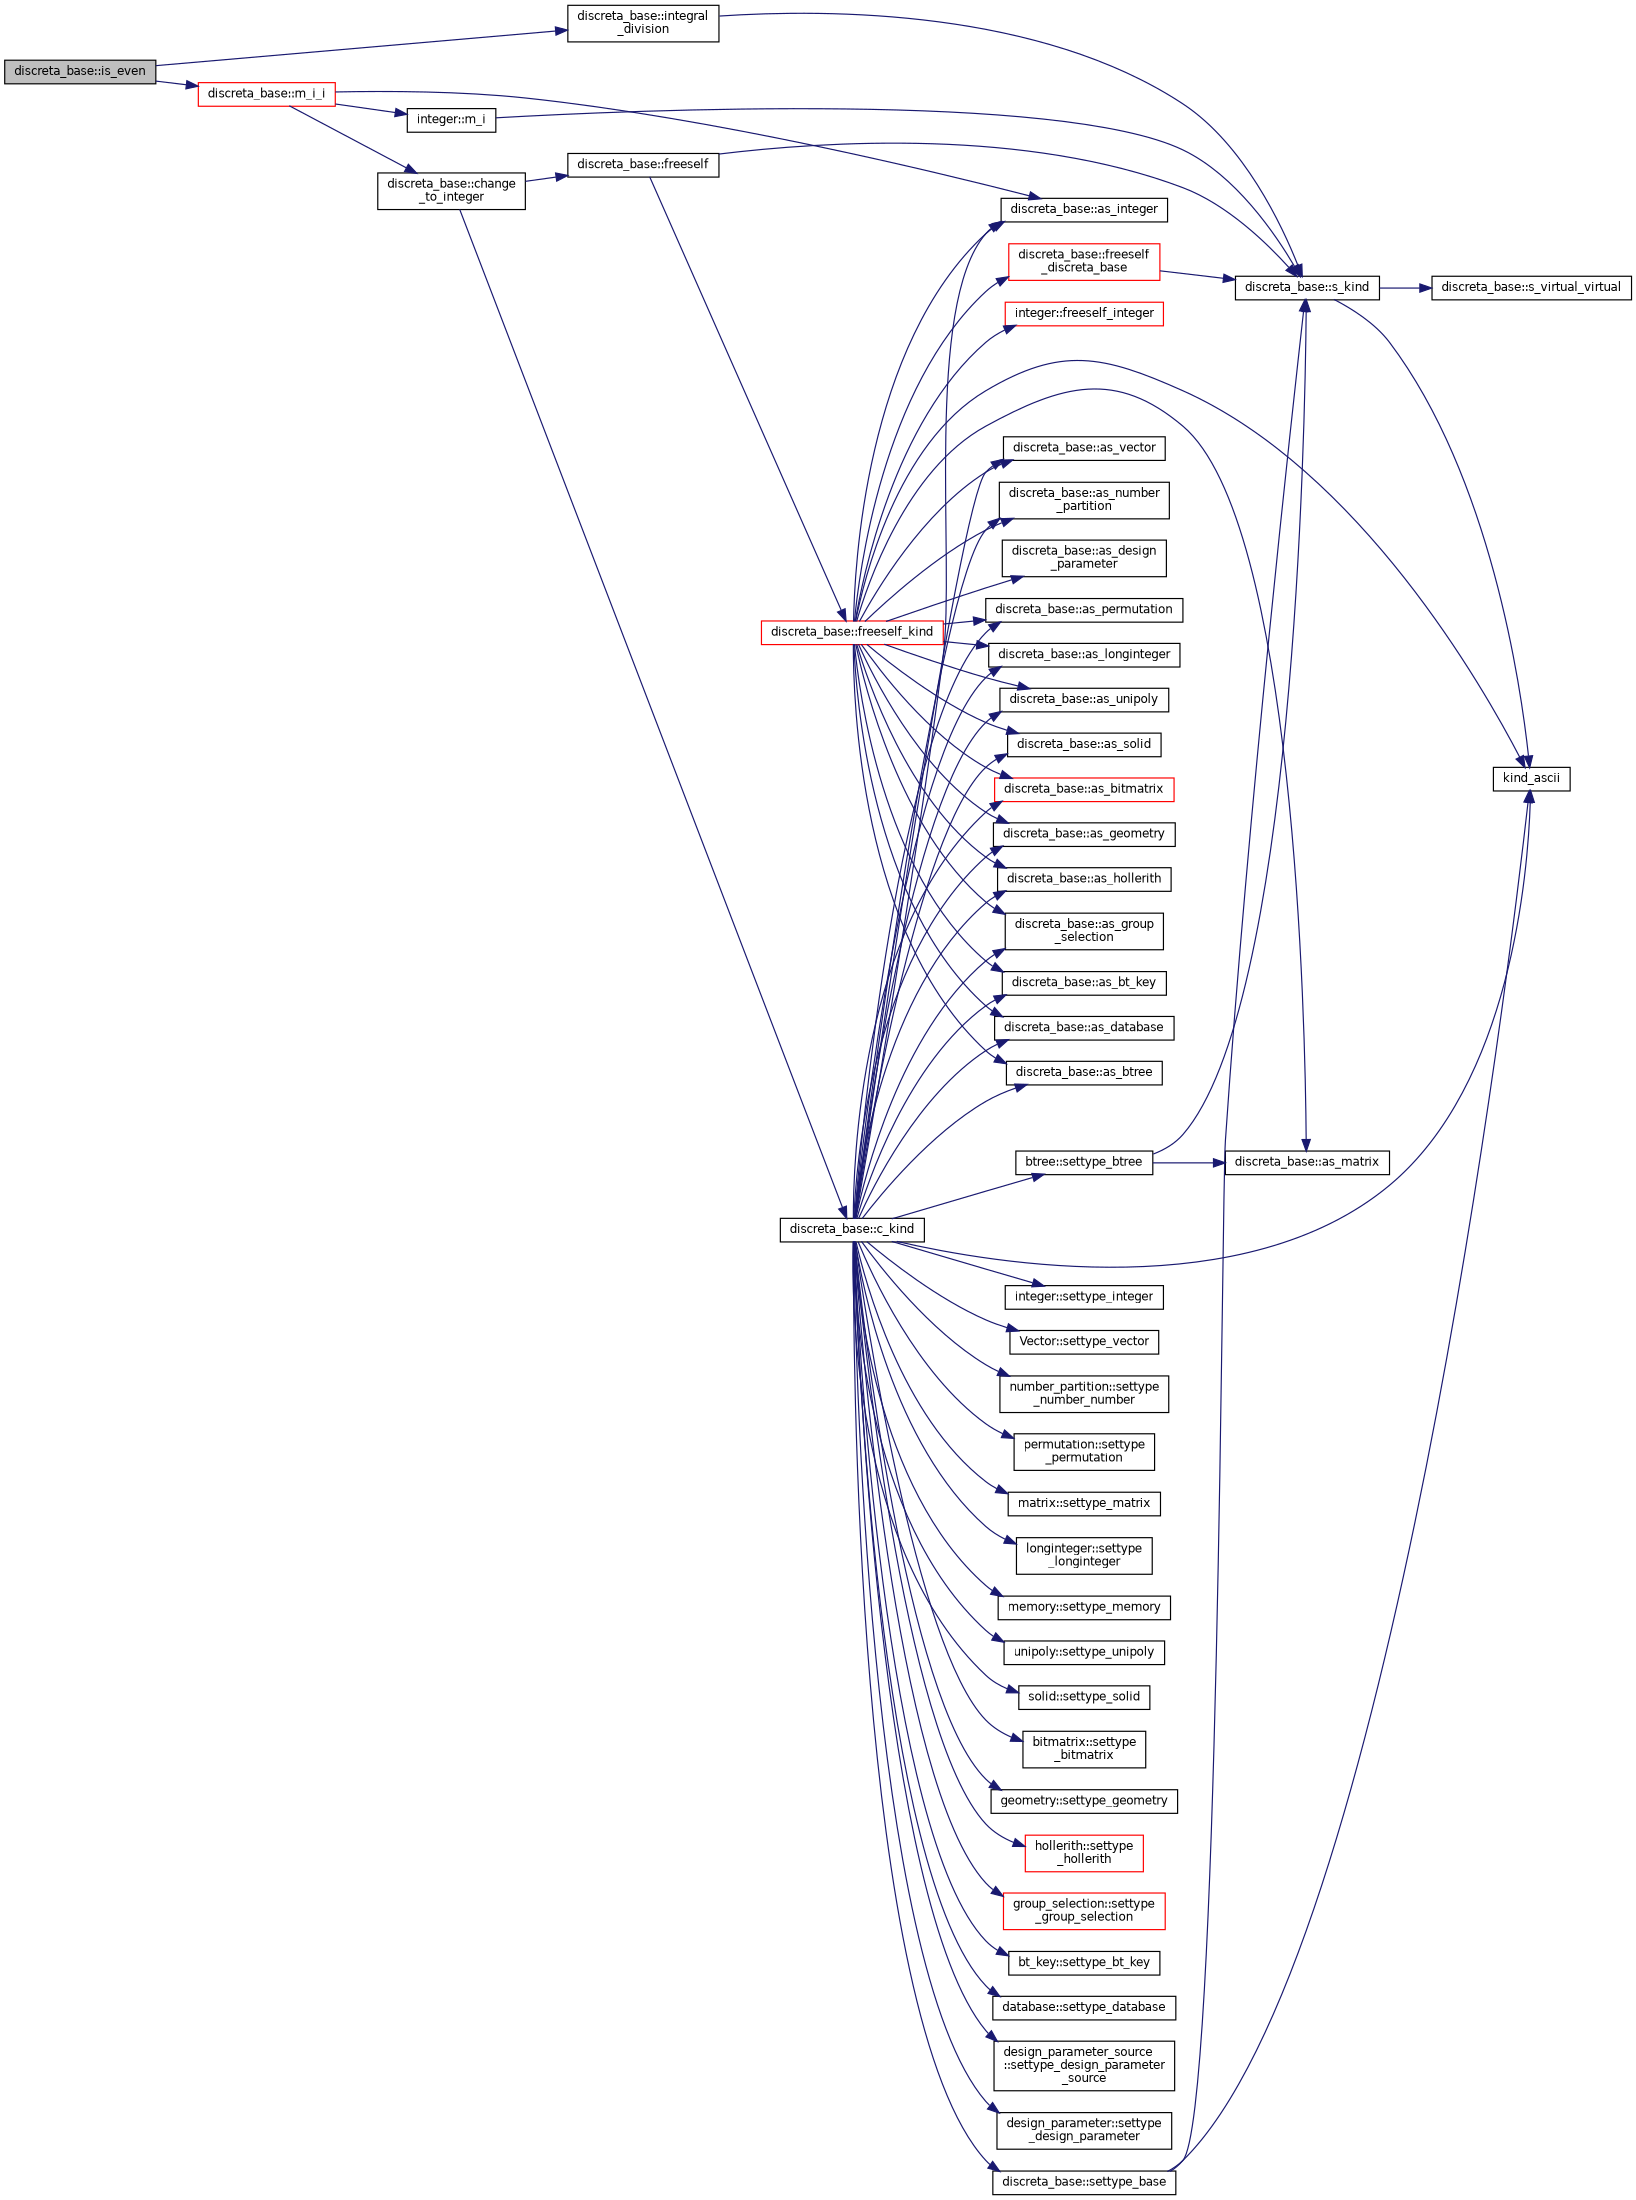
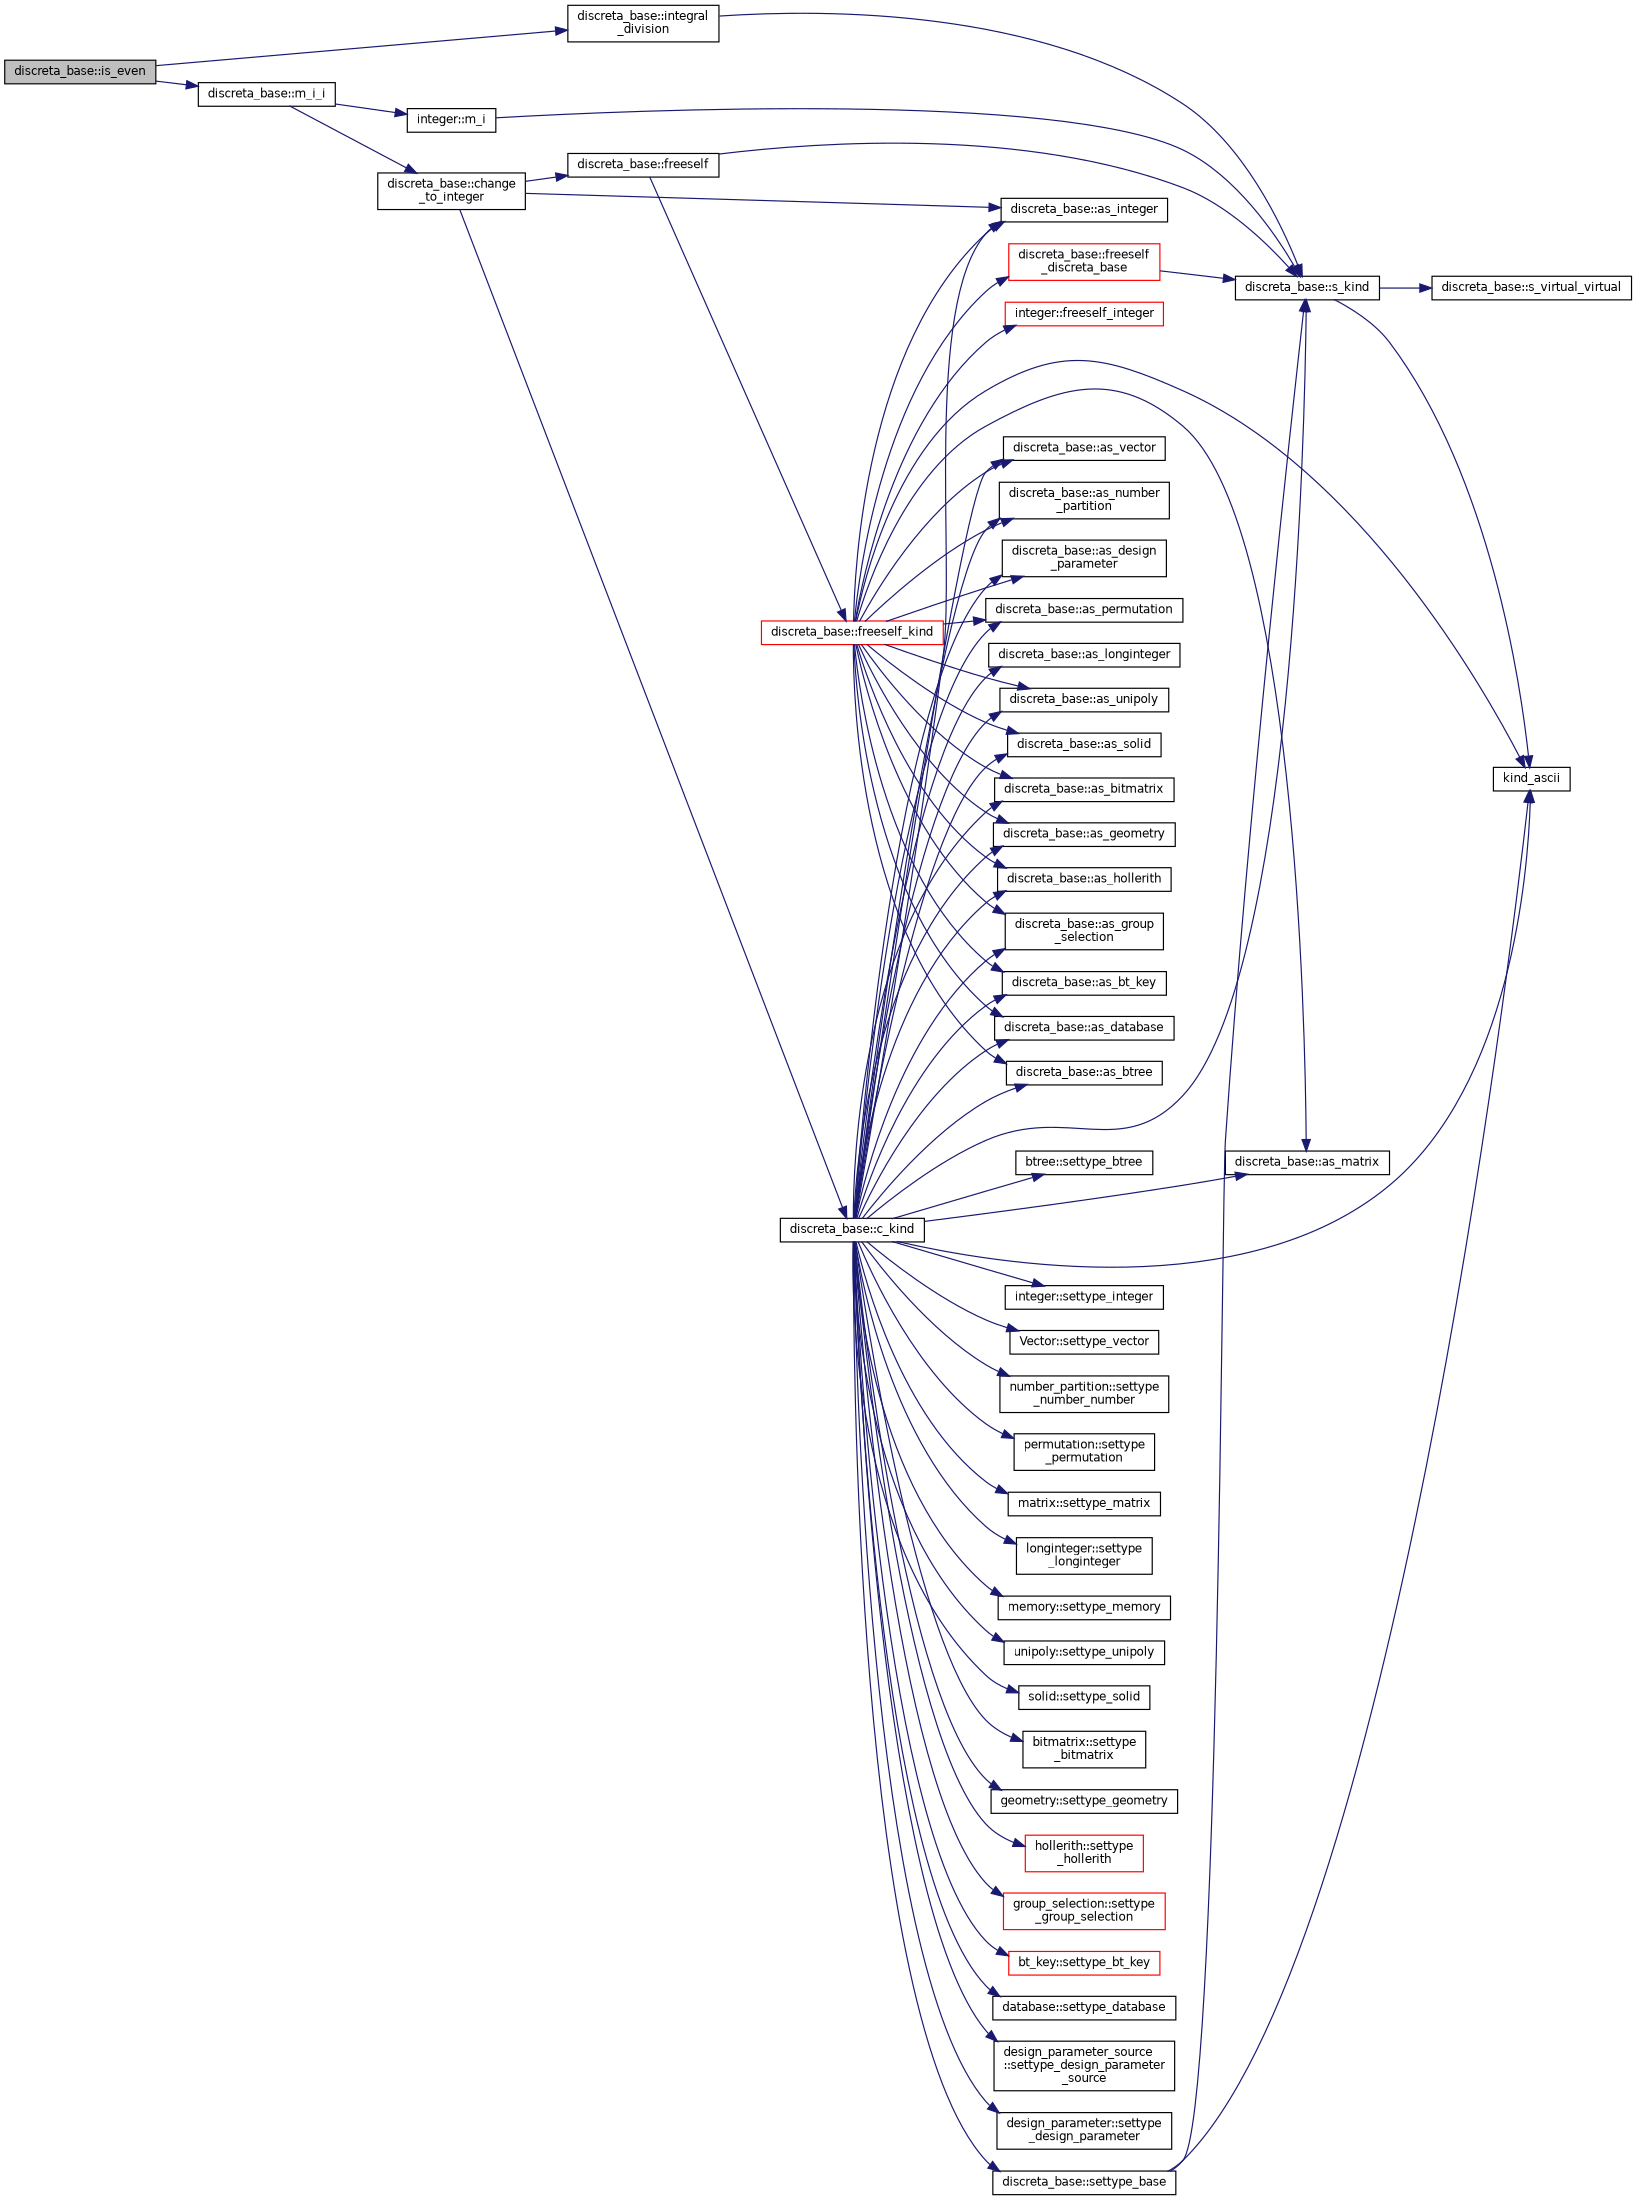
node "discreta_base::m_i_i": color red -> black
edge "discreta_base::m_i_i" -> "discreta_base::as_integer": now "discreta_base::change _to_integer" -> "discreta_base::as_integer"
edge "discreta_base::freeself_kind" -> "discreta_base::as_longinteger": removed
node "discreta_base::as_bitmatrix": color red -> black
edge "btree::settype_btree" -> "discreta_base::s_kind": now "discreta_base::c_kind" -> "discreta_base::s_kind"
edge "discreta_base::c_kind" -> "discreta_base::as_design _parameter": added
edge "btree::settype_btree" -> "discreta_base::as_matrix": now "discreta_base::c_kind" -> "discreta_base::as_matrix"
node "bt_key::settype_bt_key": color black -> red
